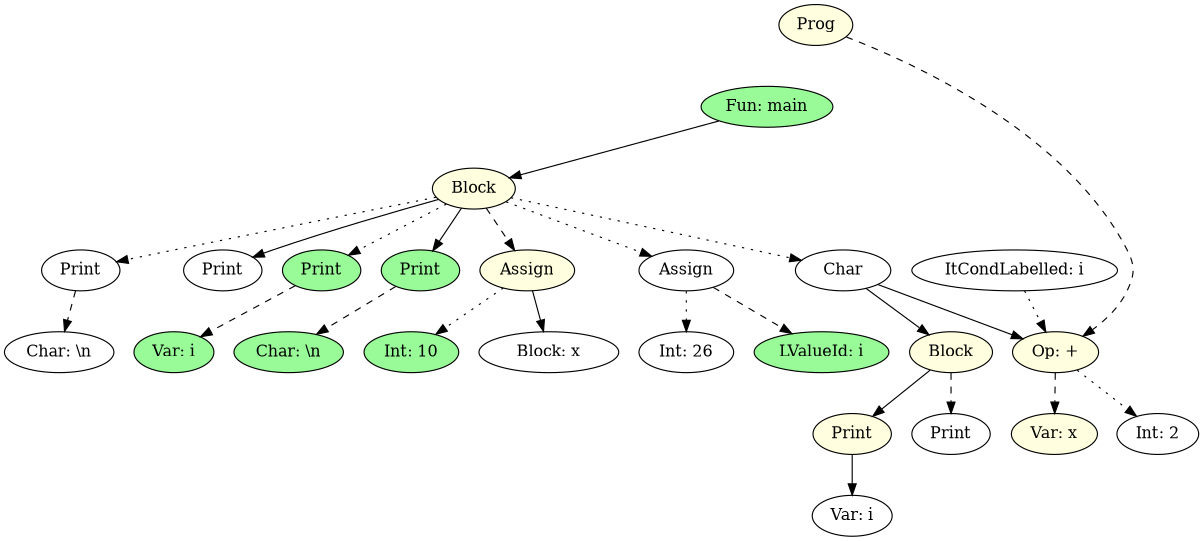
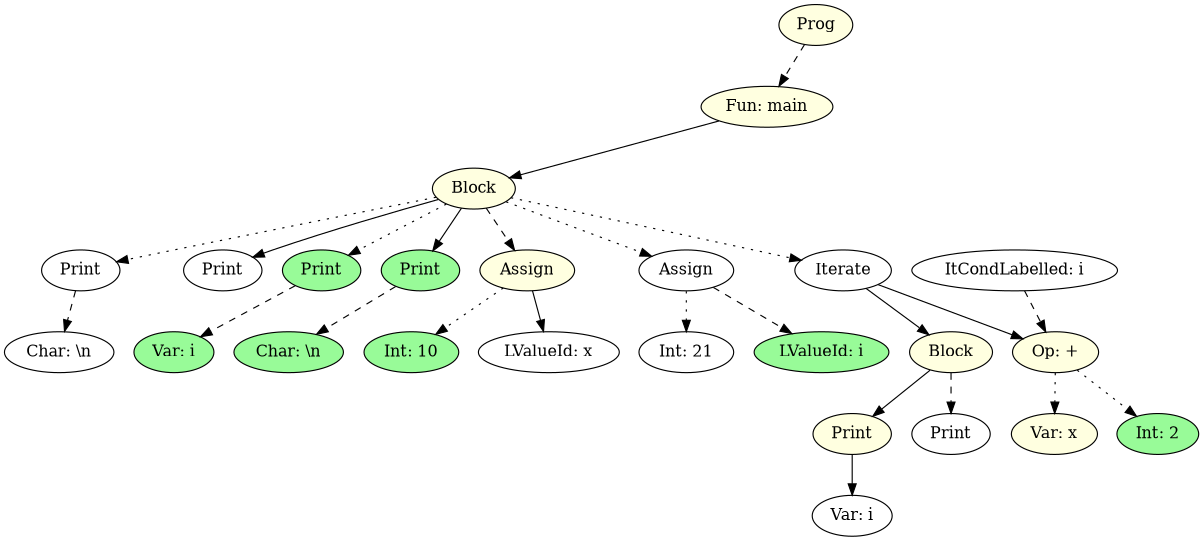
node "Fun: main": fillcolor palegreen -> lightyellow
edge "Prog" -> "Op: +": now "Prog" -> "Fun: main"
node "Char": label "Char" -> "Iterate"
edge "ItCondLabelled: i" -> "Op: +": style dotted -> dashed
node "Block: x": label "Block: x" -> "LValueId: x"
node "Int: 26": label "Int: 26" -> "Int: 21"
edge "Op: +" -> "Var: x": style dashed -> dotted
node "Int: 2": fillcolor white -> palegreen
